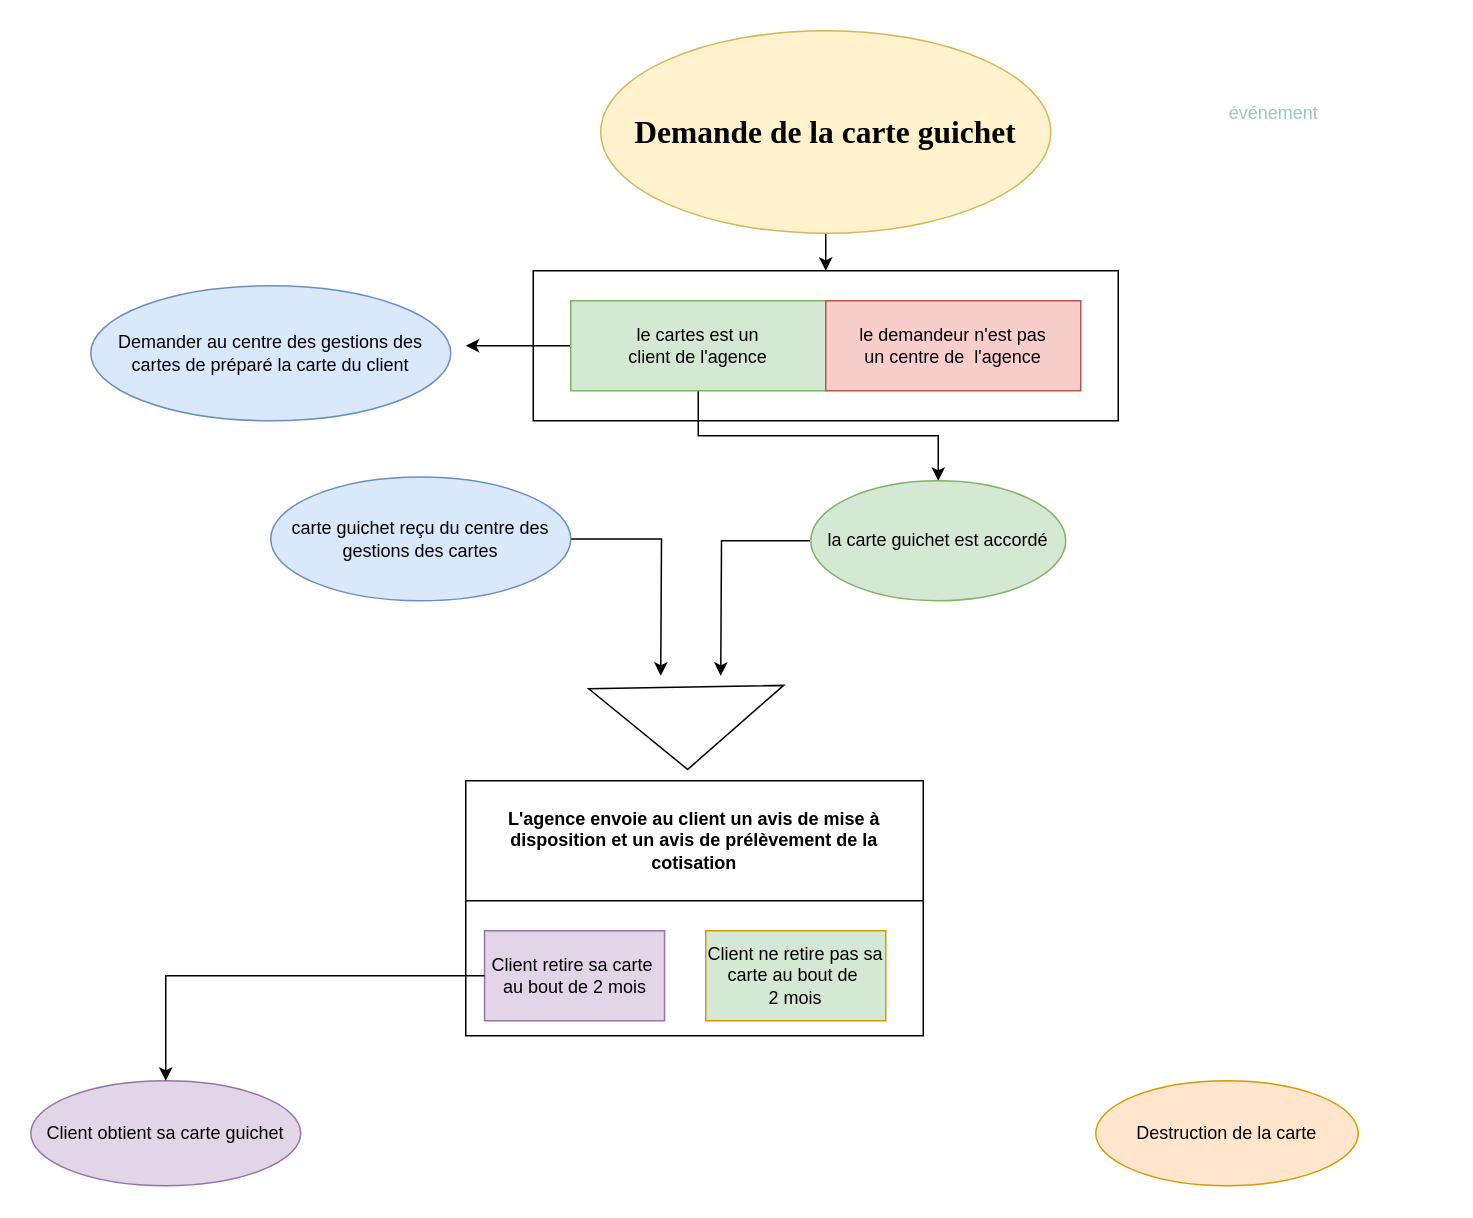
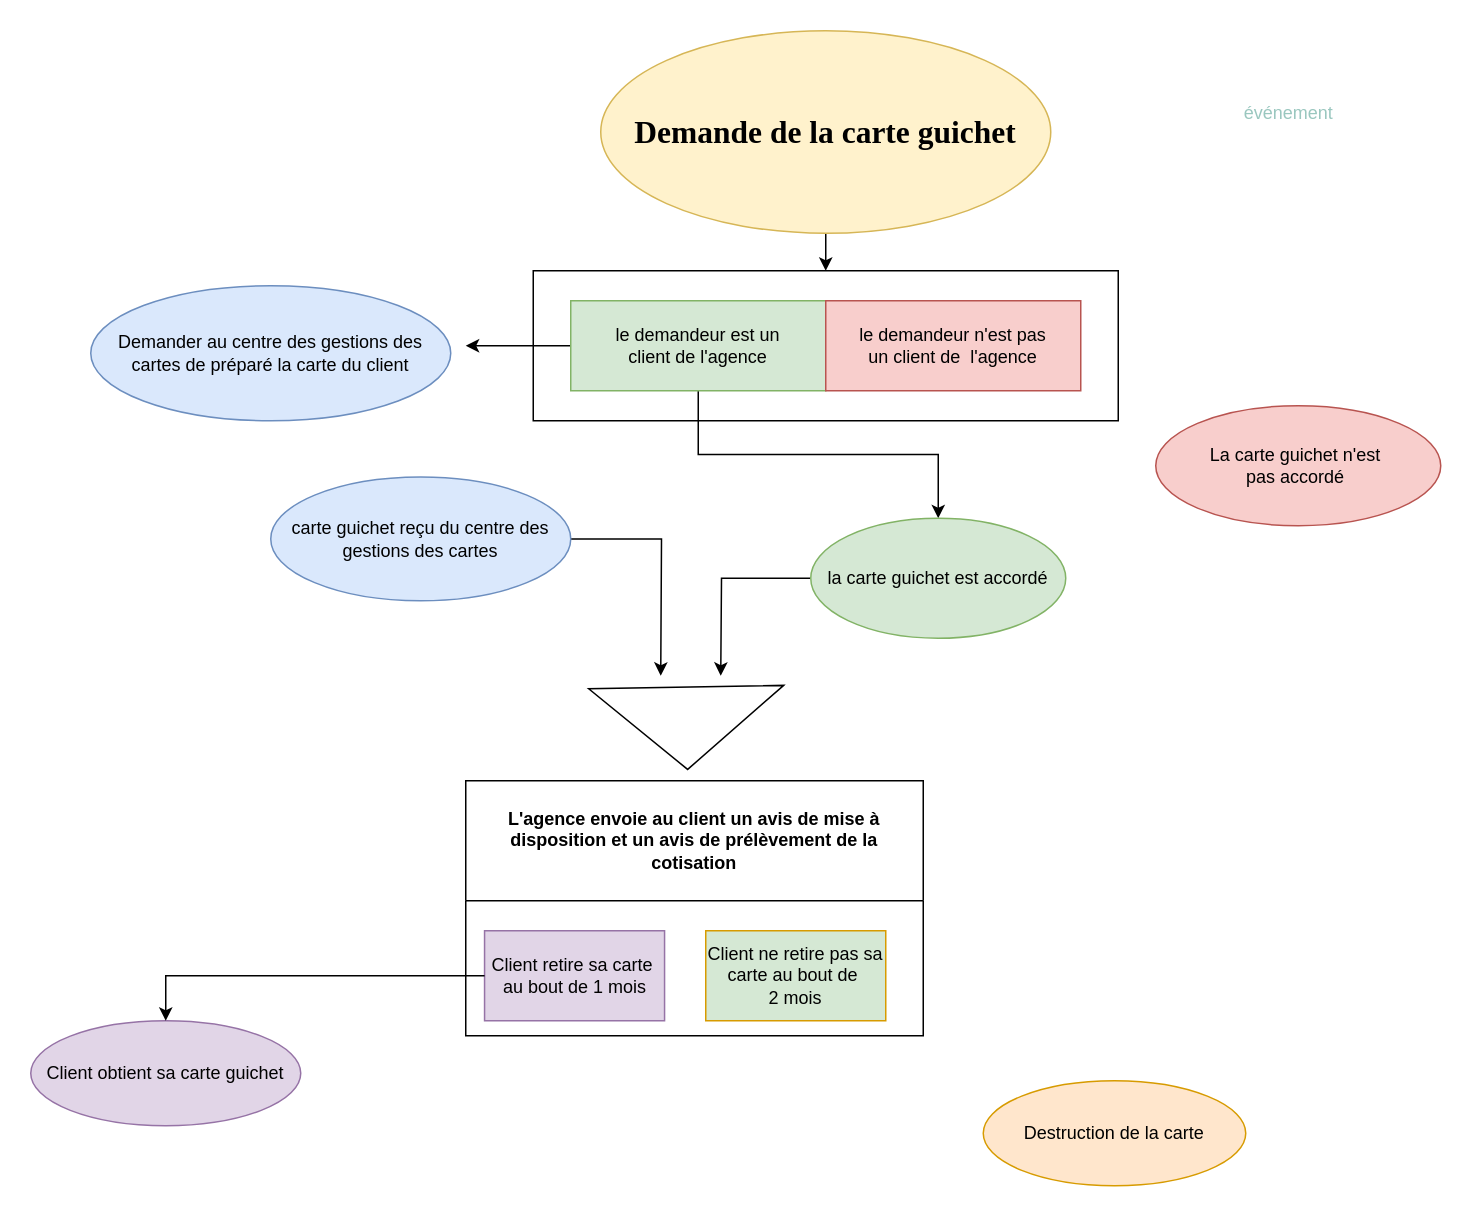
node "événement": moved (1276, 113) -> (1291, 113)
node "le cartes est un client de l'agence": label "le cartes est un client de l'agence" -> "le demandeur est un client de l'agence"
node "le demandeur n'est pas un centre de l'agence": label "le demandeur n'est pas un centre de l'agence" -> "le demandeur n'est pas un client de l'agence"
node "La carte guichet n'est pas accordé": added
node "la carte guichet est accordé": moved (938, 541) -> (938, 578)
node "Client retire sa carte au bout de 2 mois": label "Client retire sa carte au bout de 2 mois" -> "Client retire sa carte au bout de 1 mois"
node "Client obtient sa carte guichet": moved (166, 1133) -> (166, 1073)
node "Destruction de la carte": moved (1227, 1133) -> (1115, 1133)
